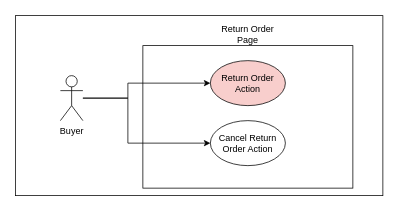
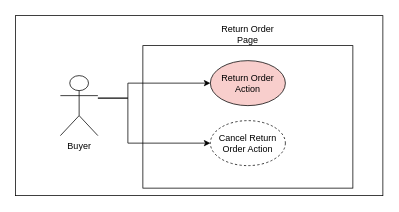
node "Buyer": size 23x45 -> 38x60
node "Cancel Return Order Action": style solid -> dashed
